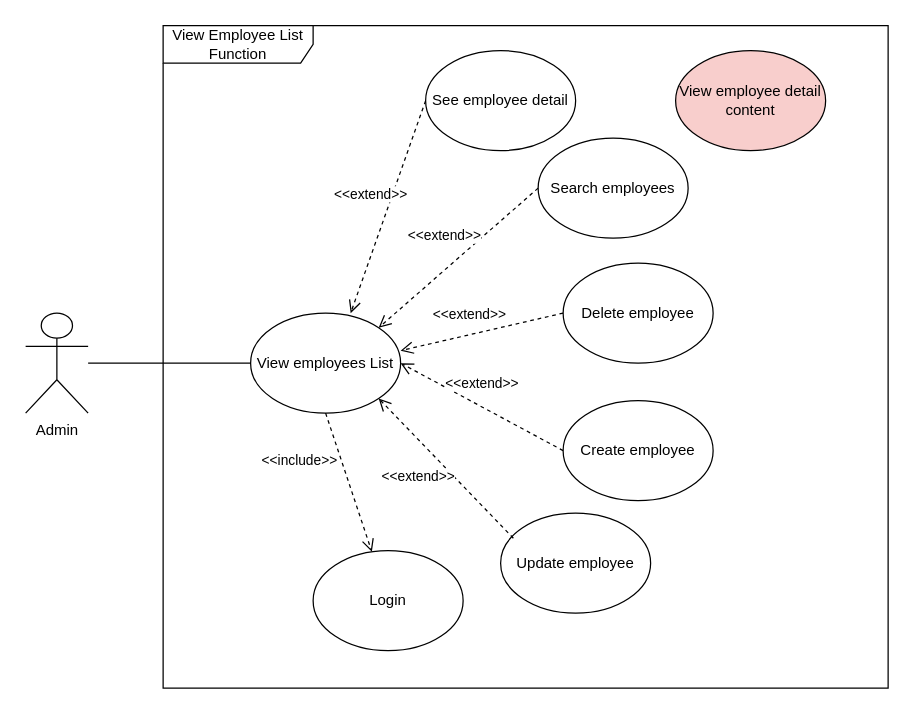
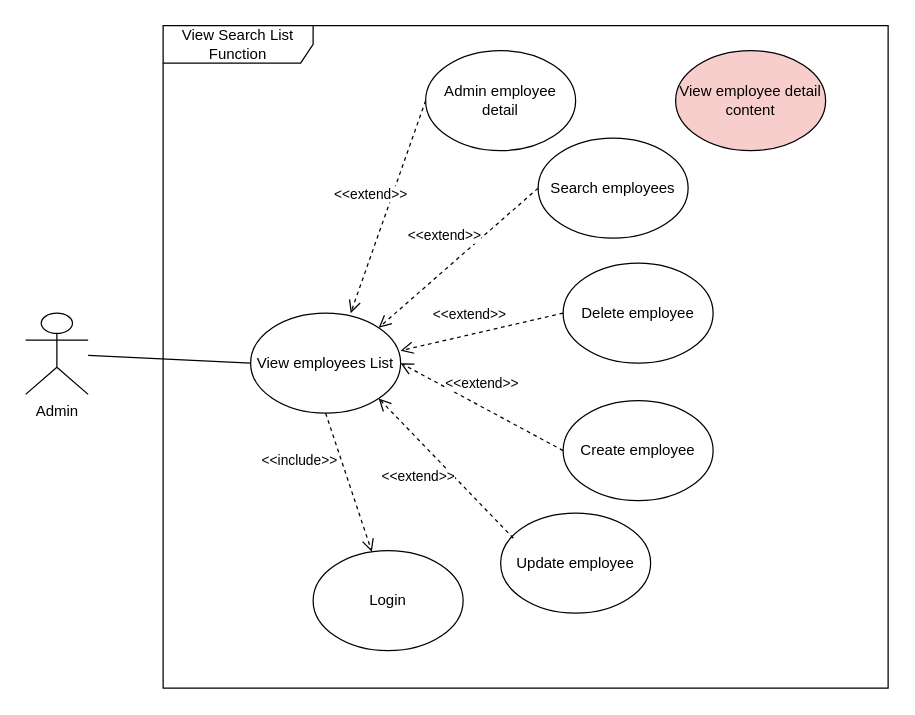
node "View Employee List Function": label "View Employee List Function" -> "View Search List Function"
node "See employee detail": label "See employee detail" -> "Admin employee detail"
node "Admin": size 63x100 -> 63x81
